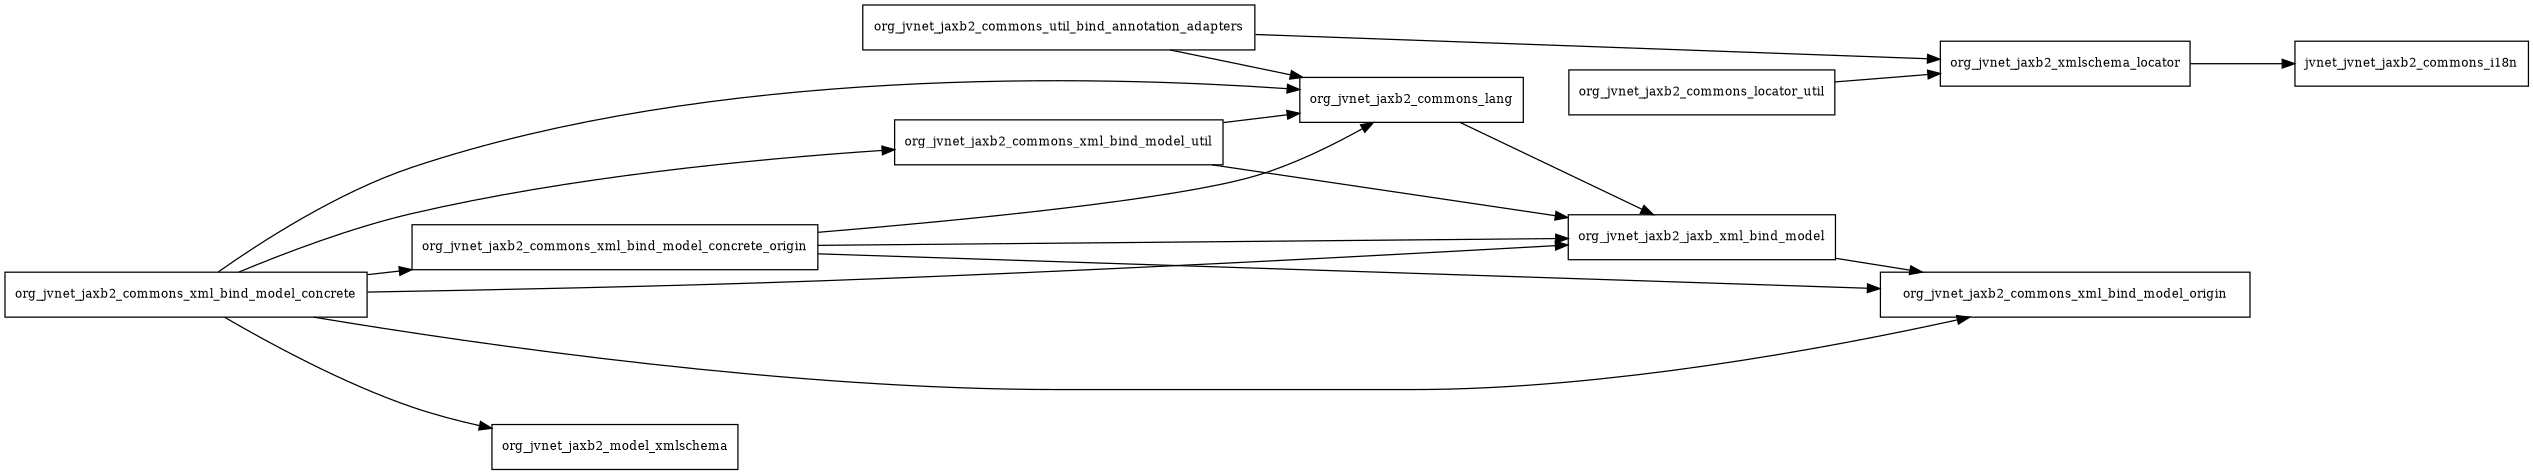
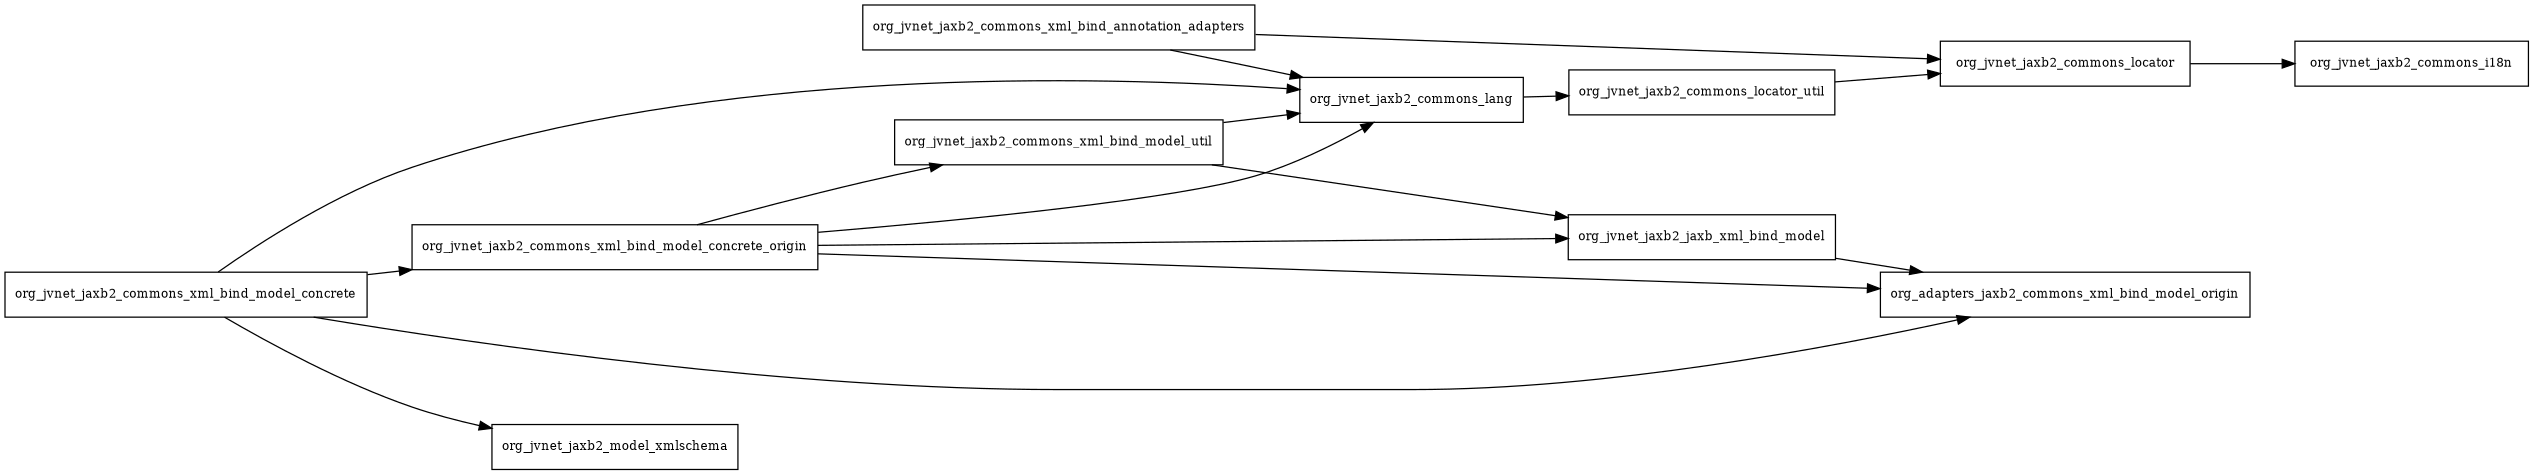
node "org_jvnet_jaxb2_commons_util_bind_annotation_adapters": label "org_jvnet_jaxb2_commons_util_bind_annotation_adapters" -> "org_jvnet_jaxb2_commons_xml_bind_annotation_adapters"
node "org_jvnet_jaxb2_xmlschema_locator": label "org_jvnet_jaxb2_xmlschema_locator" -> "org_jvnet_jaxb2_commons_locator"
node "jvnet_jvnet_jaxb2_commons_i18n": label "jvnet_jvnet_jaxb2_commons_i18n" -> "org_jvnet_jaxb2_commons_i18n"
edge "org_jvnet_jaxb2_commons_lang" -> "org_jvnet_jaxb2_jaxb_xml_bind_model": now "org_jvnet_jaxb2_commons_lang" -> "org_jvnet_jaxb2_commons_locator_util"
edge "org_jvnet_jaxb2_commons_xml_bind_model_concrete" -> "org_jvnet_jaxb2_commons_xml_bind_model_util": now "org_jvnet_jaxb2_commons_xml_bind_model_concrete_origin" -> "org_jvnet_jaxb2_commons_xml_bind_model_util"
edge "org_jvnet_jaxb2_commons_xml_bind_model_concrete" -> "org_jvnet_jaxb2_jaxb_xml_bind_model": removed
node "org_jvnet_jaxb2_commons_xml_bind_model_origin": label "org_jvnet_jaxb2_commons_xml_bind_model_origin" -> "org_adapters_jaxb2_commons_xml_bind_model_origin"
